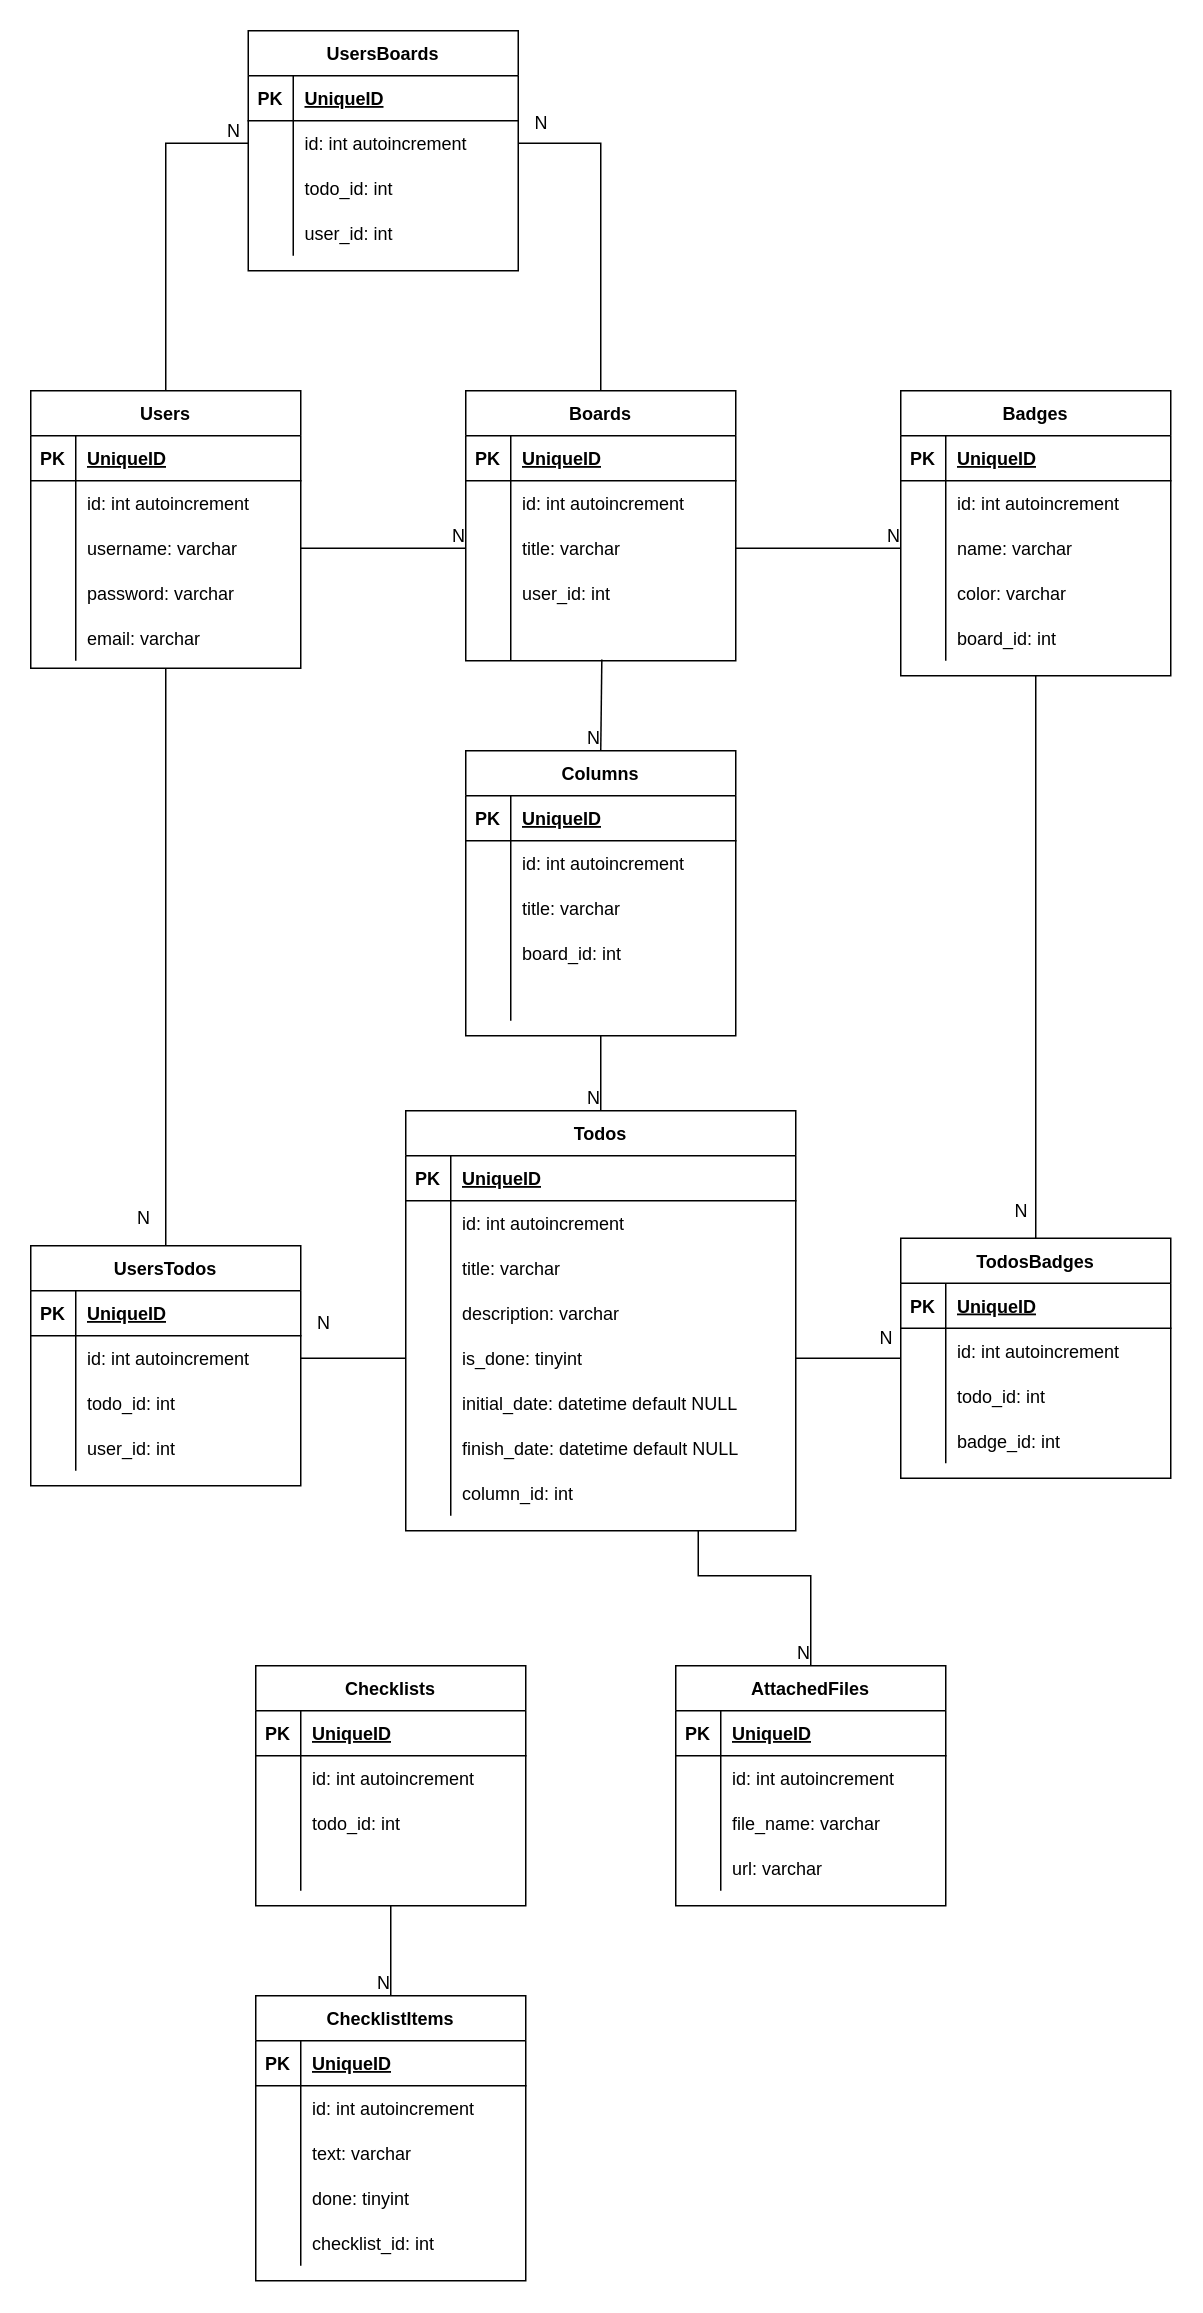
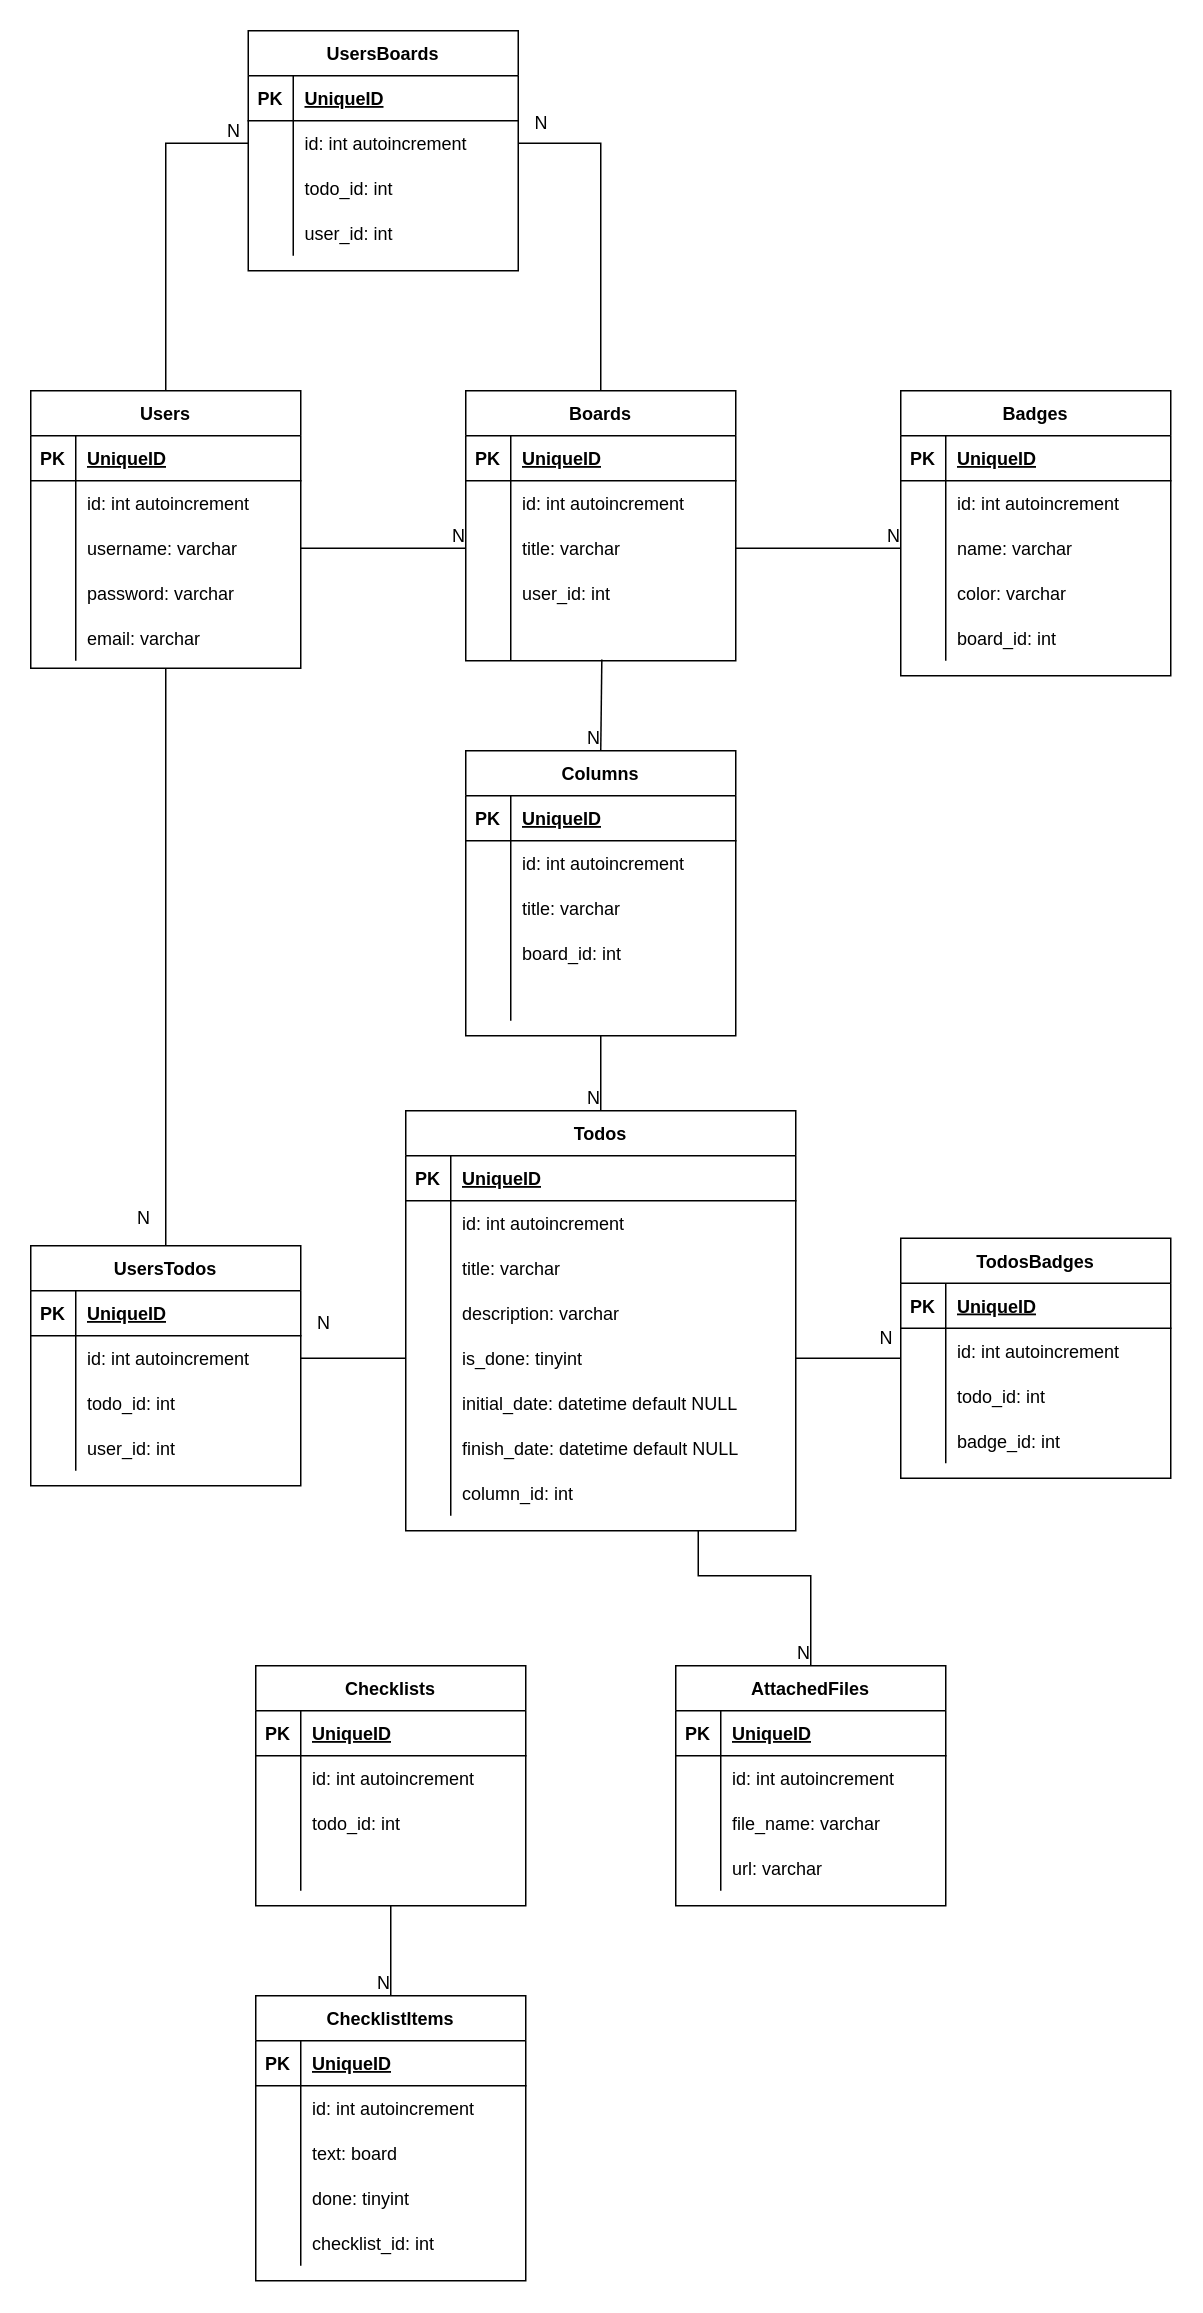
edge "Badges" -- "TodosBadges": removed, label "N"
node "text: varchar": label "text: varchar" -> "text: board"
